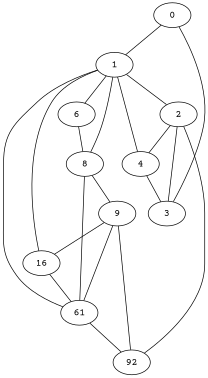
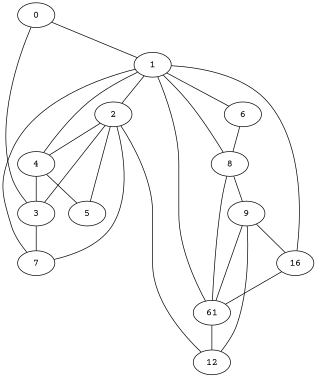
node "5": added
node "7": added
node "92": label "92" -> "12"
